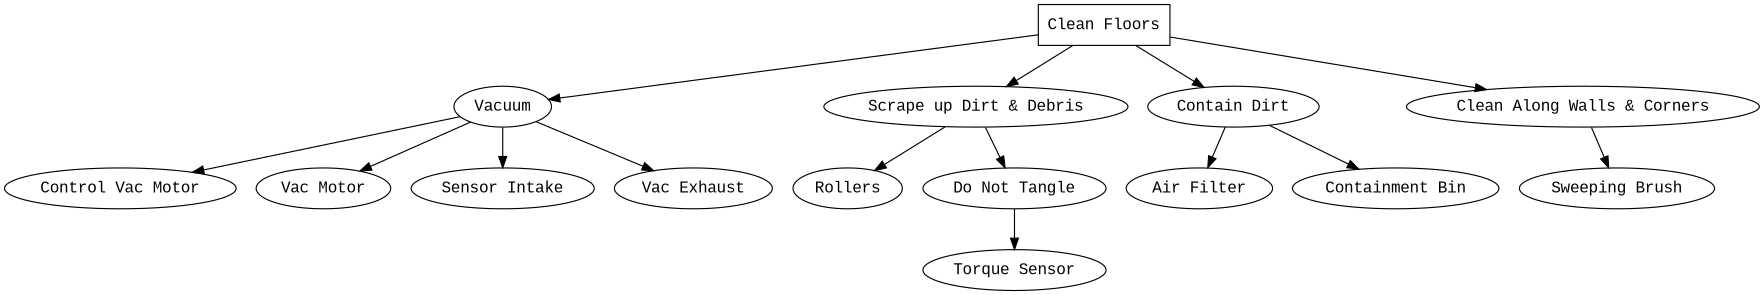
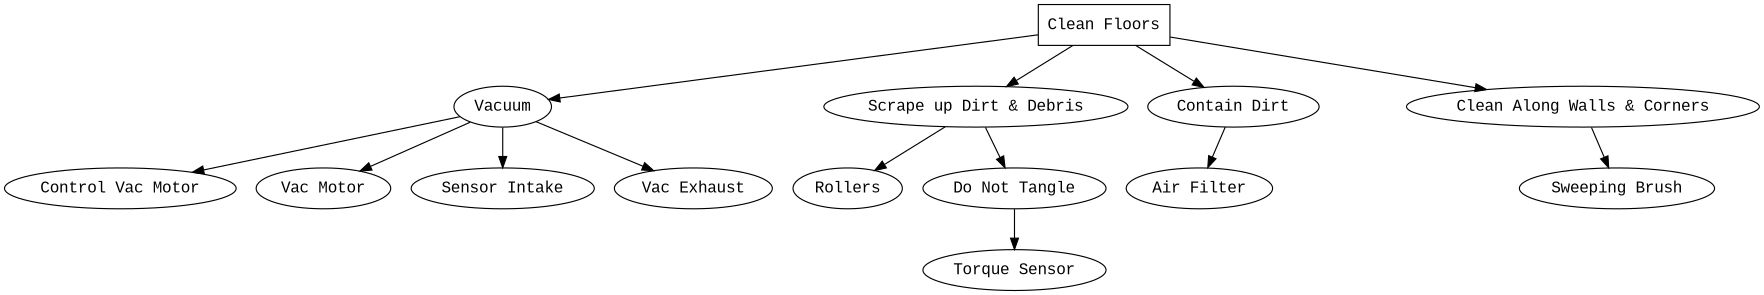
node "Containment Bin": removed
